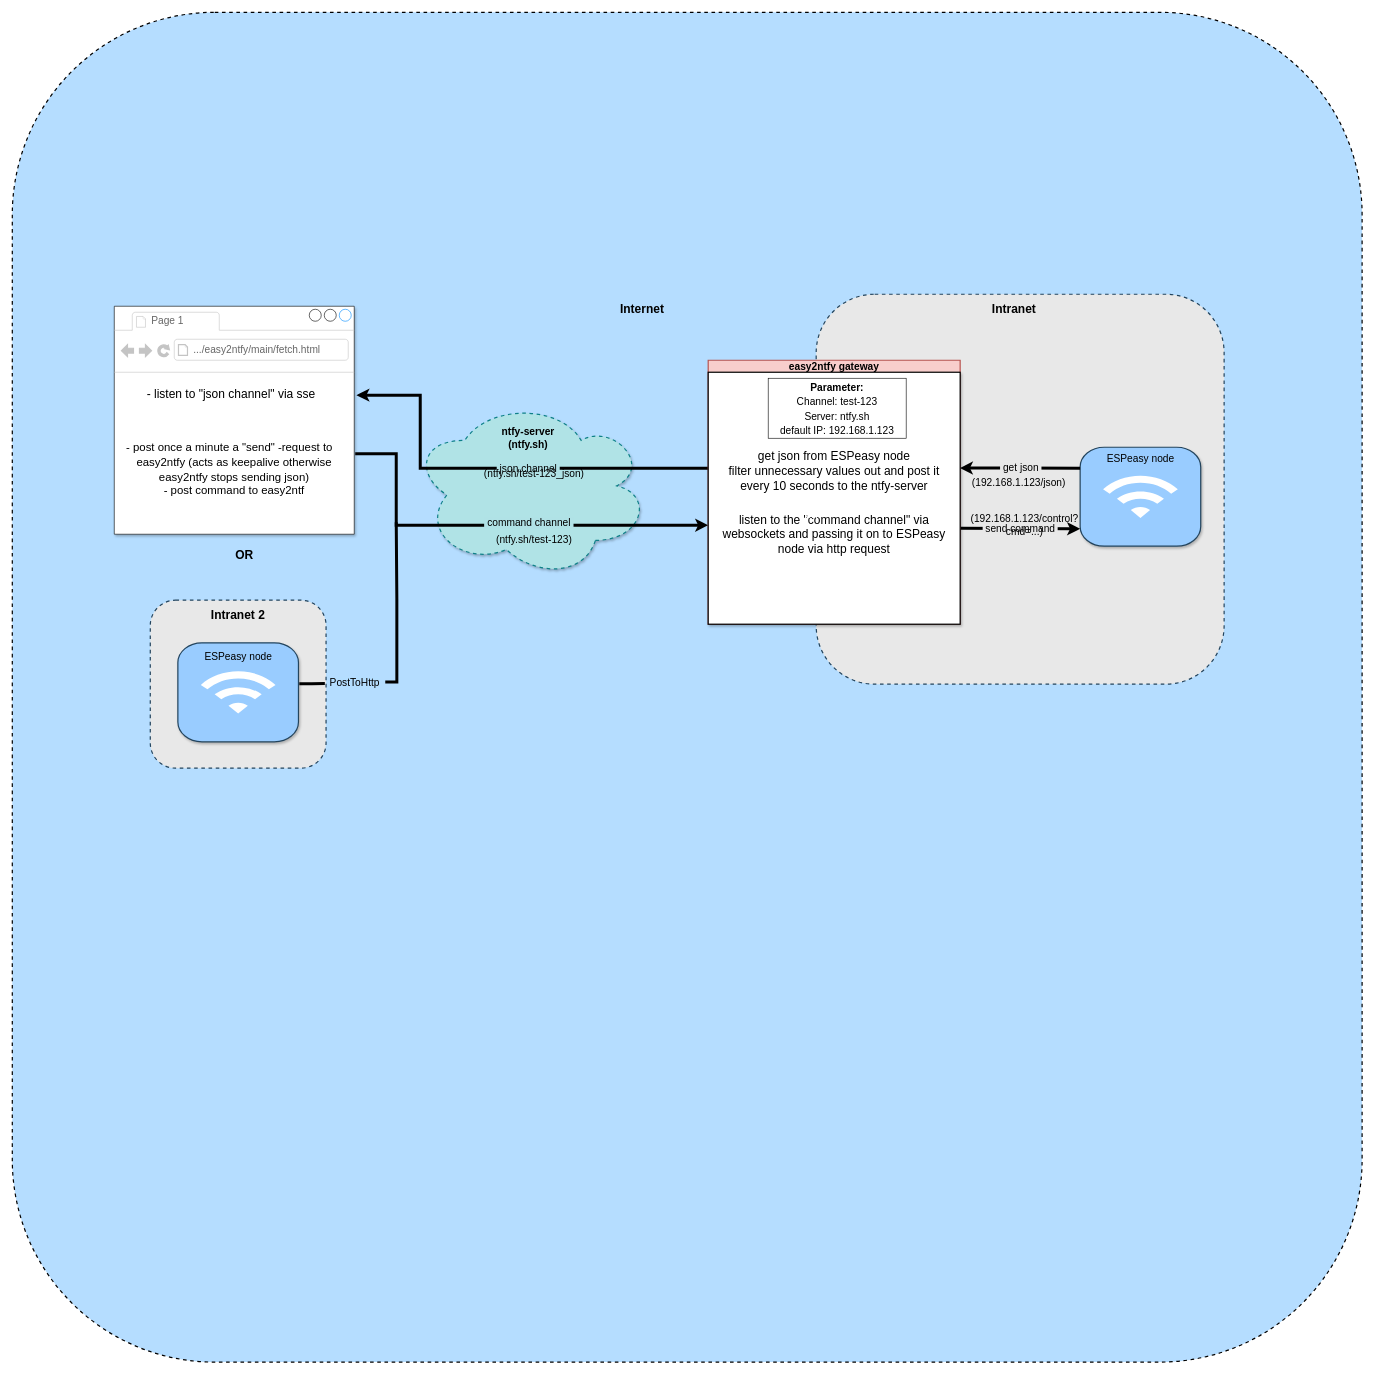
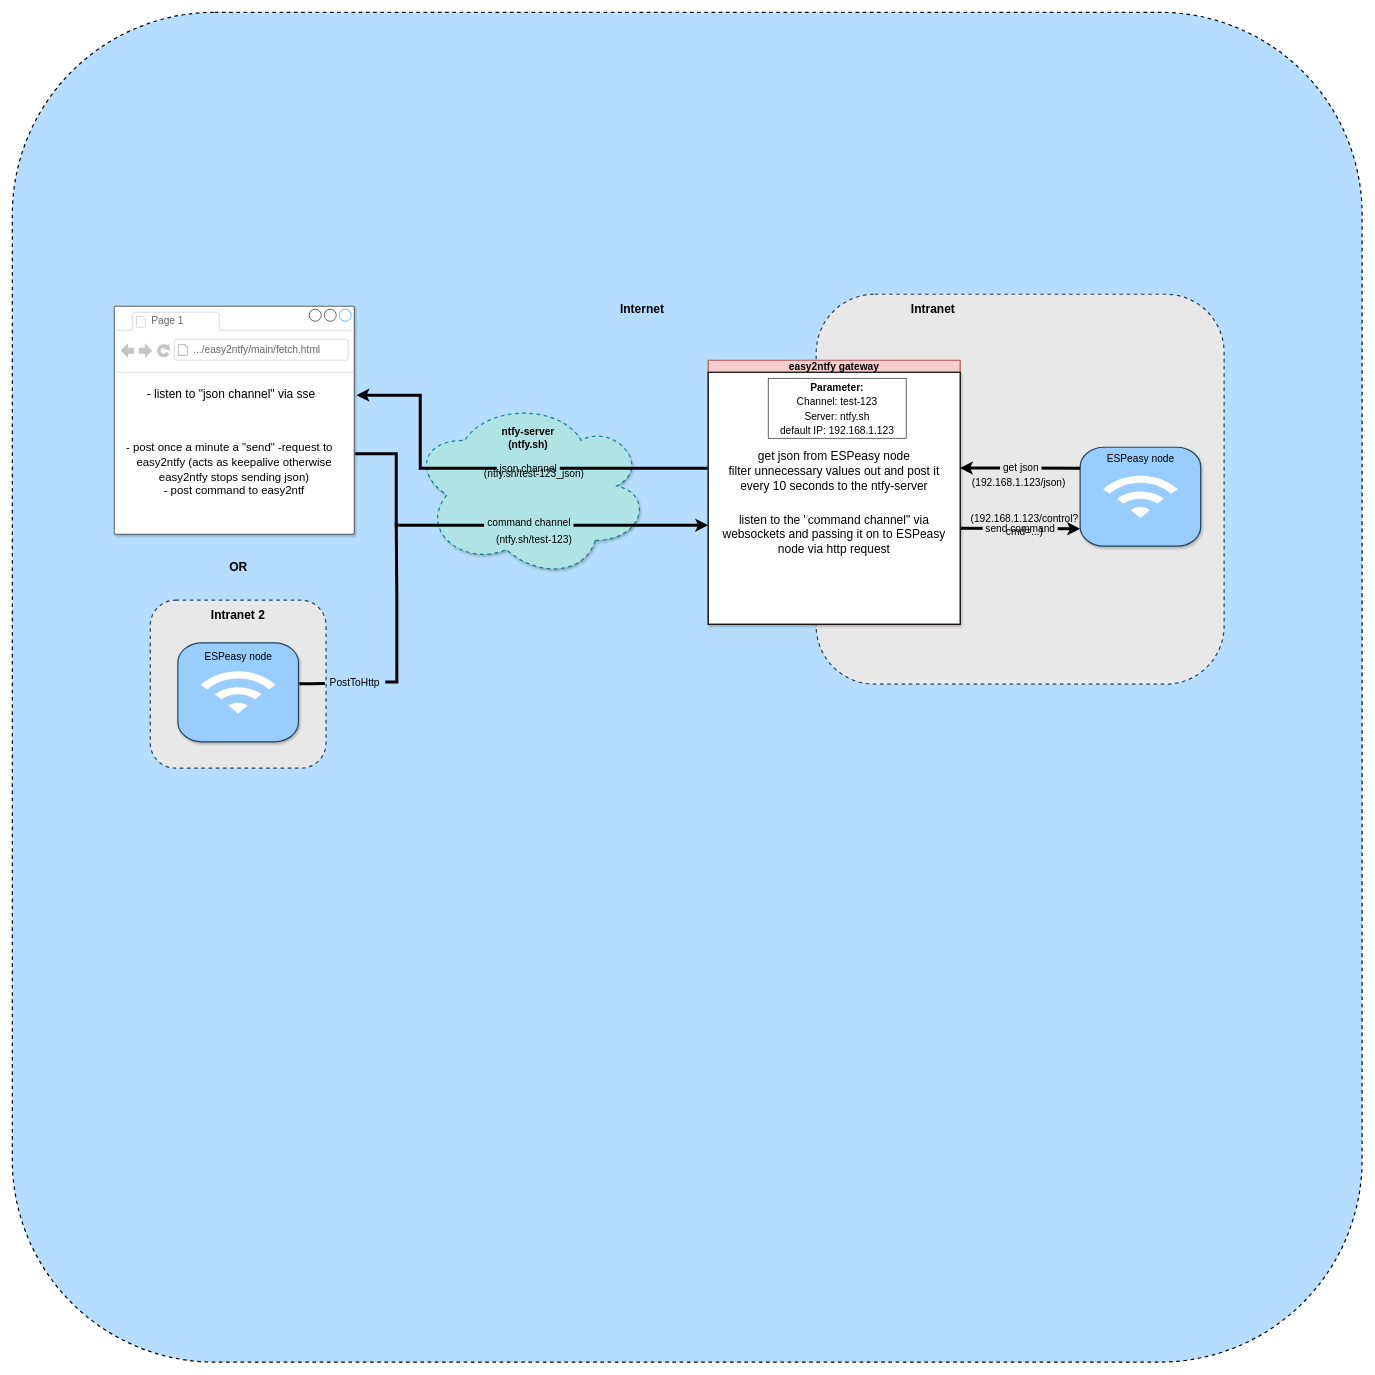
node "Intranet": moved (1014, 309) -> (933, 309)
node "OR": moved (244, 555) -> (238, 567)
